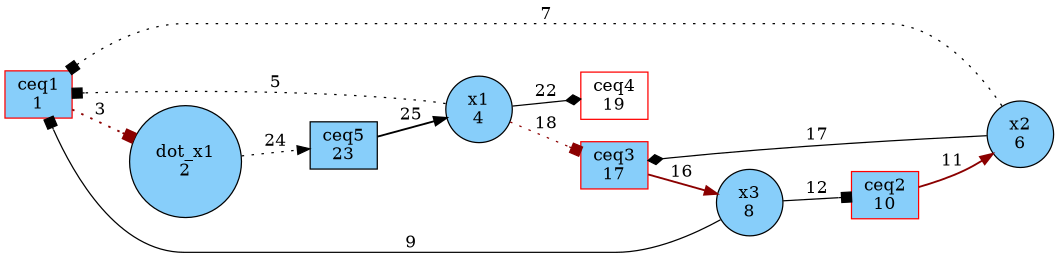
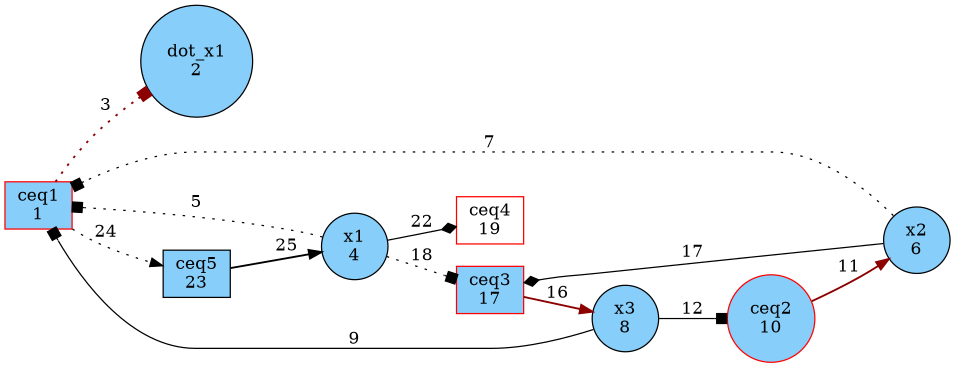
edge "x1 4" -> "ceq3 17": color red4 -> black
edge "dot_x1 2" -> "ceq5 23": now "ceq1 1" -> "ceq5 23"
node "ceq2 10": shape box -> circle
